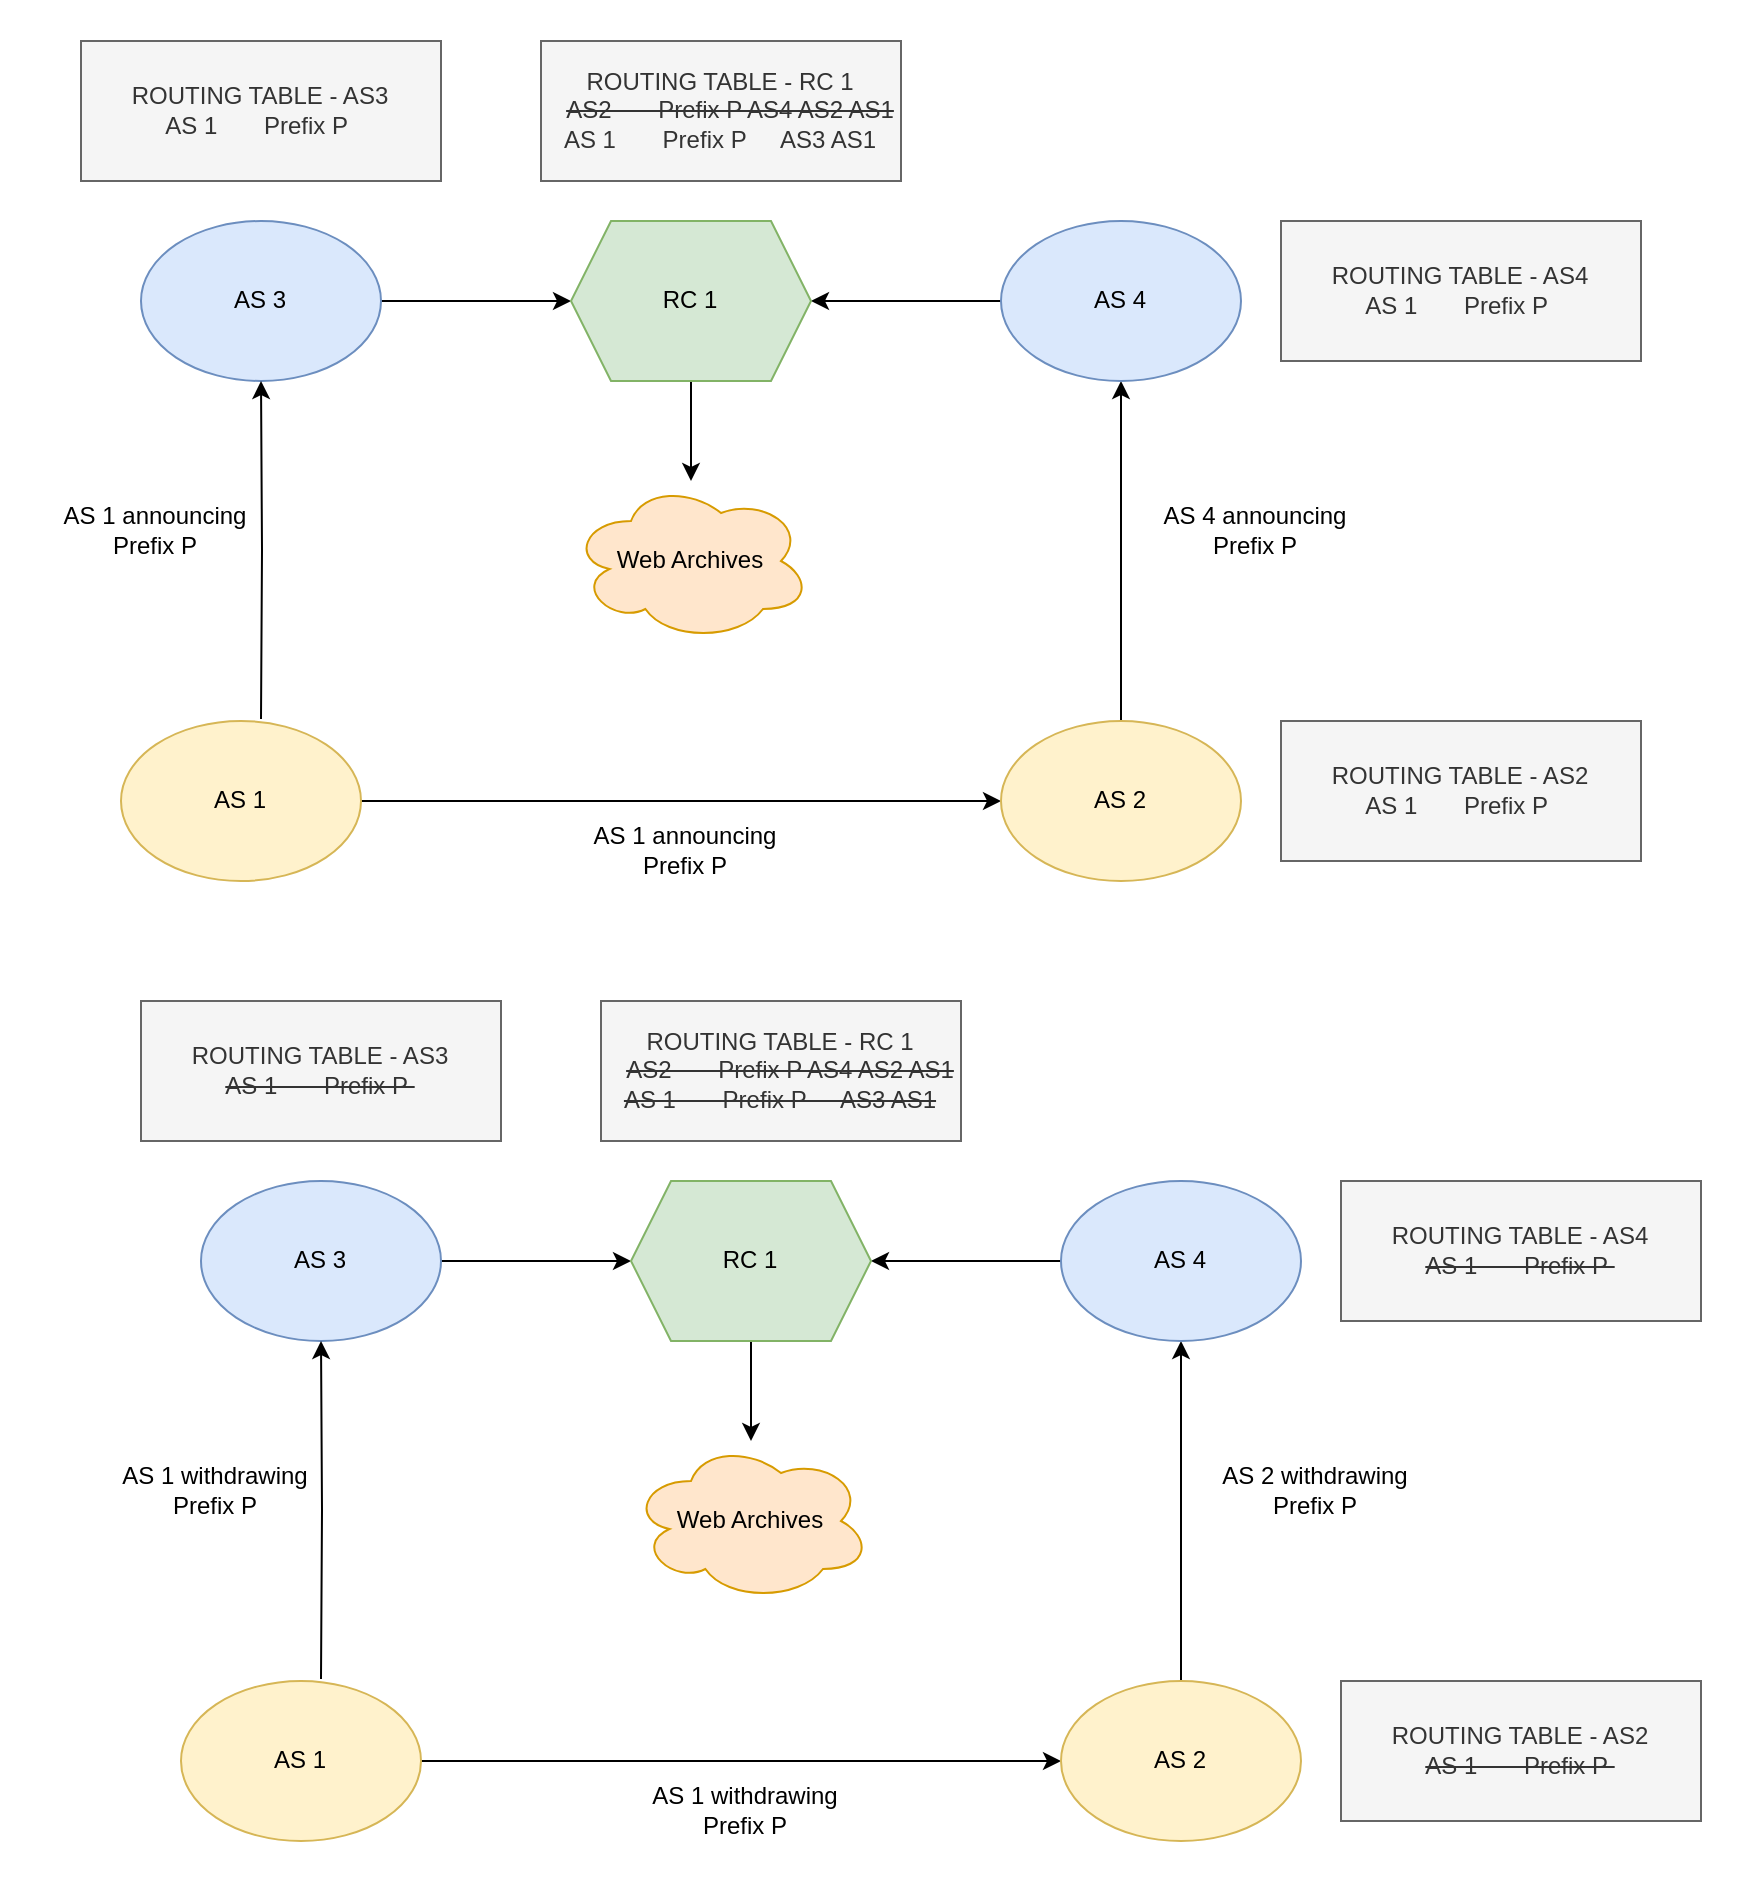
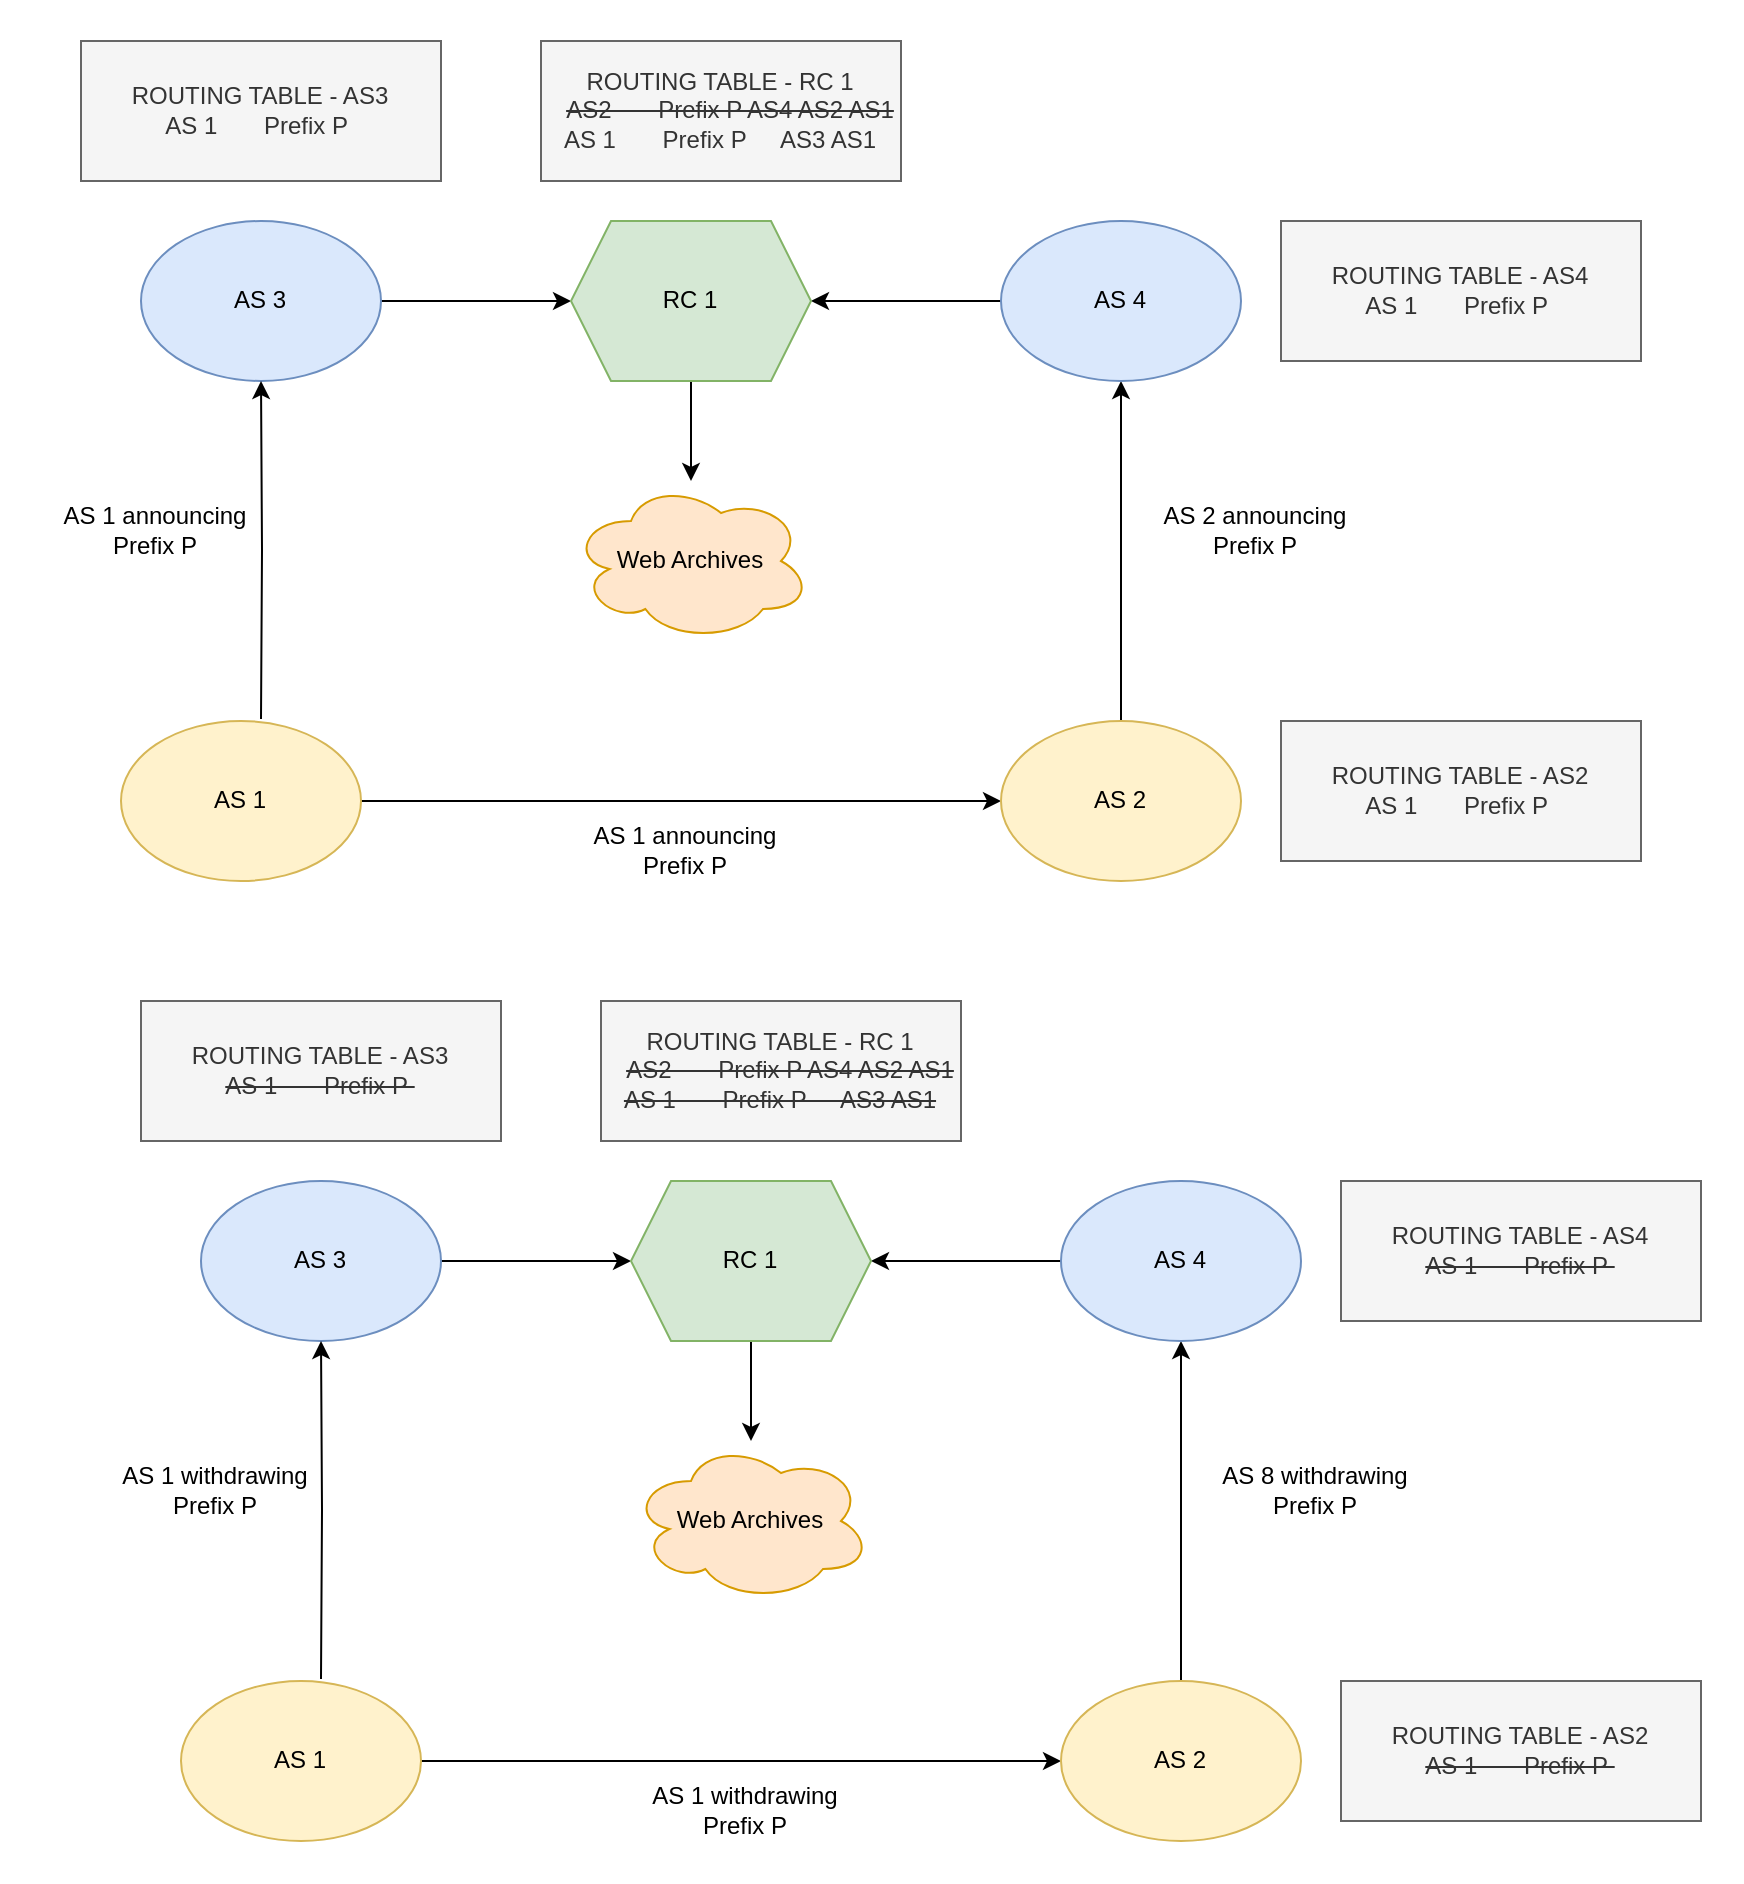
node "AS 4 announcing Prefix P": label "AS 4 announcing Prefix P" -> "AS 2 announcing Prefix P"
node "AS 2 withdrawing Prefix P": label "AS 2 withdrawing Prefix P" -> "AS 8 withdrawing Prefix P"
